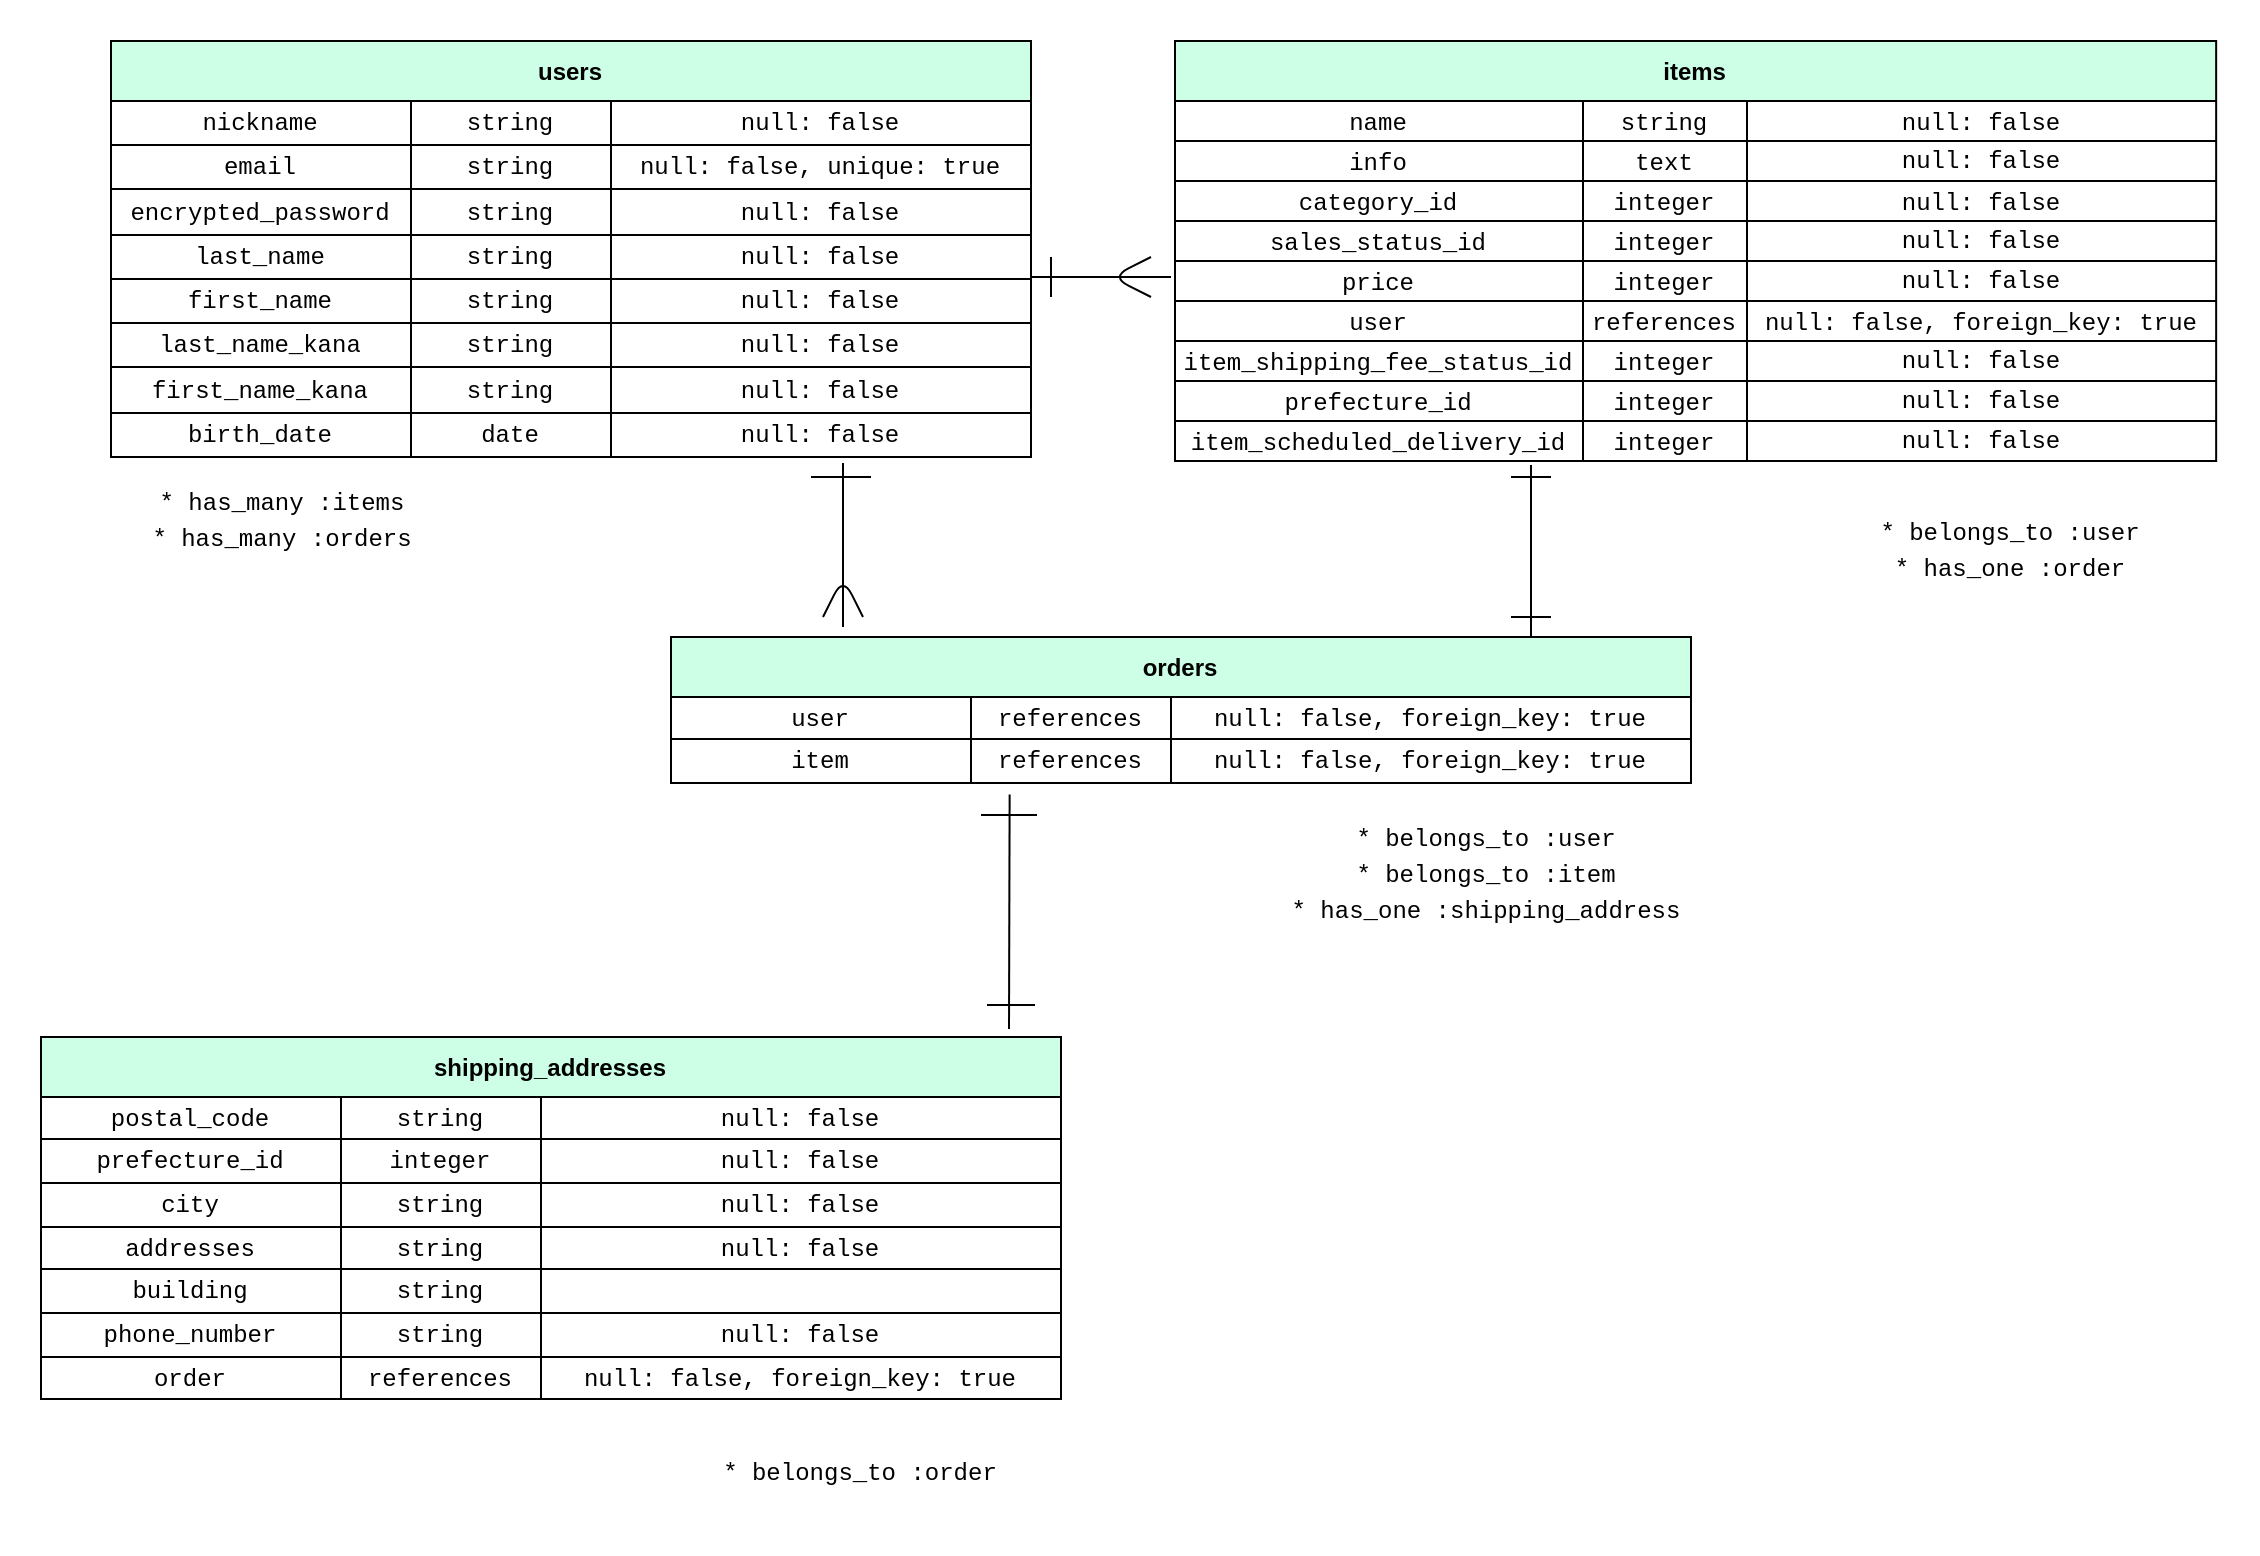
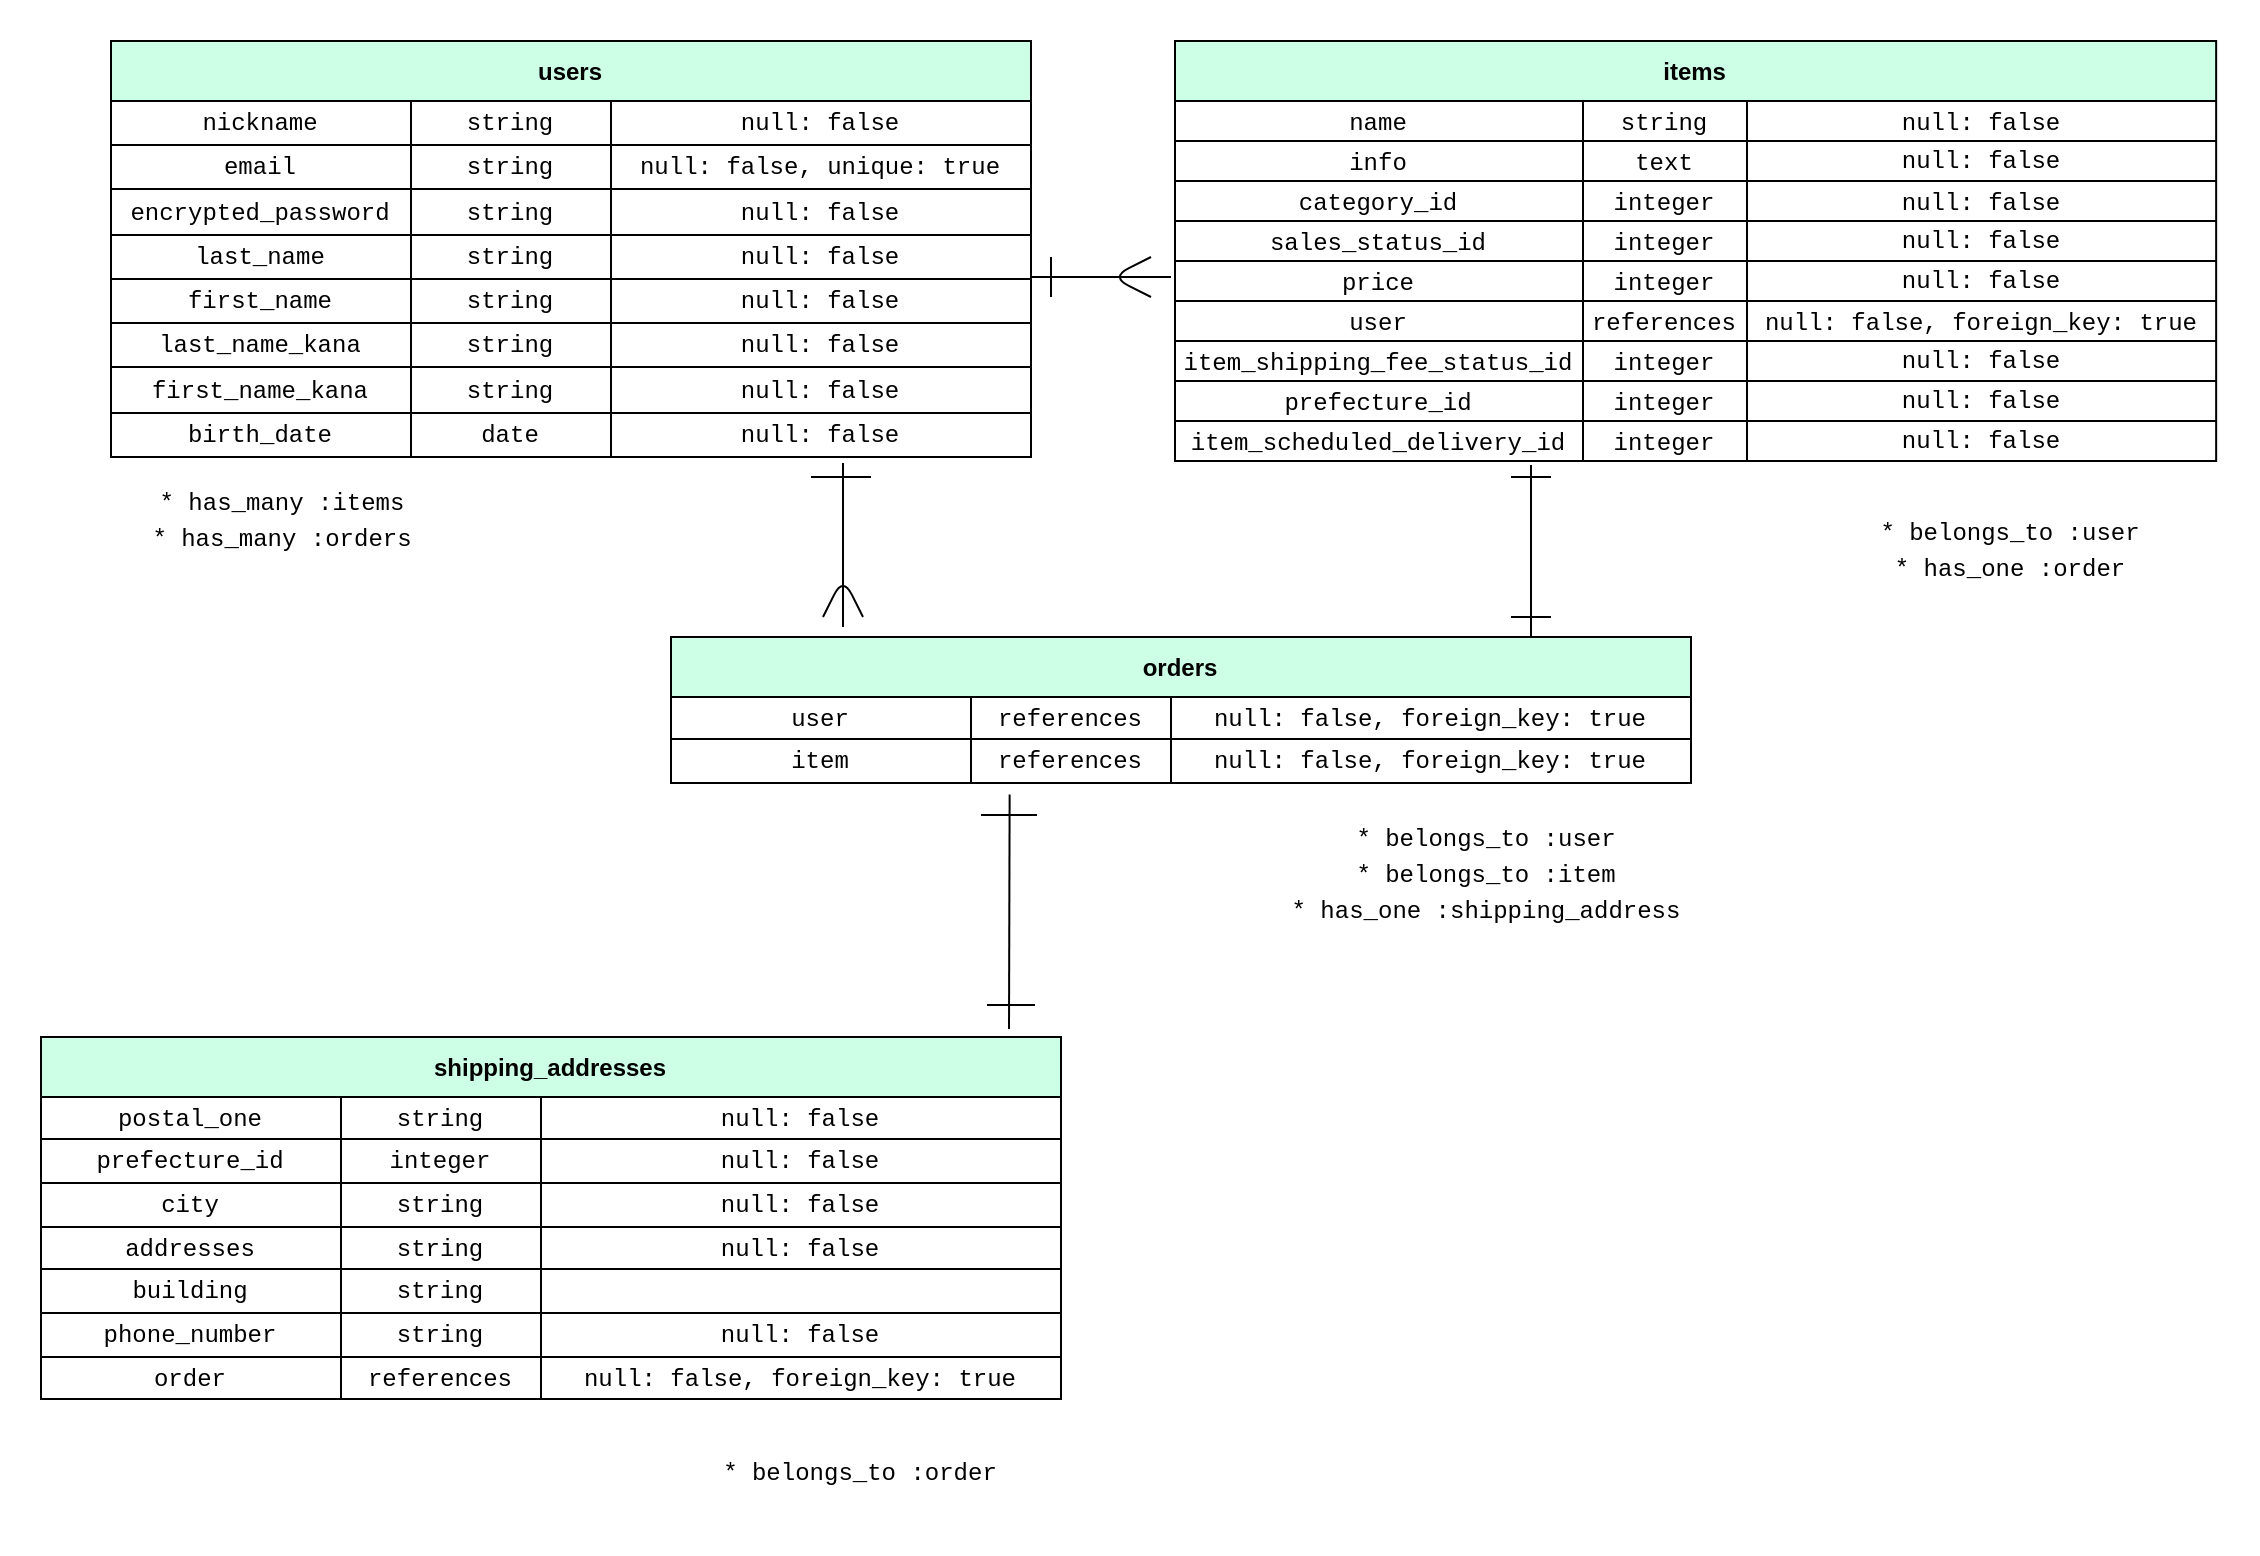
node "postal_code": label "postal_code" -> "postal_one"
